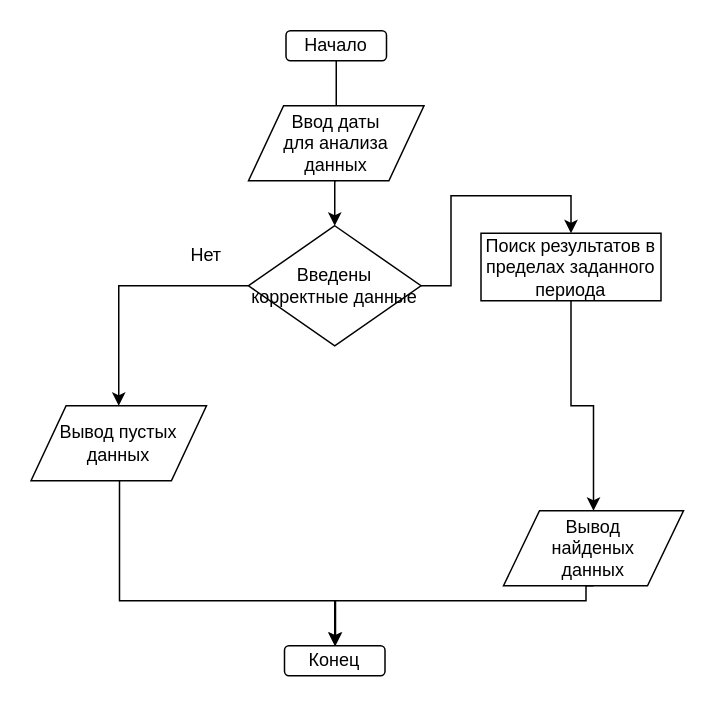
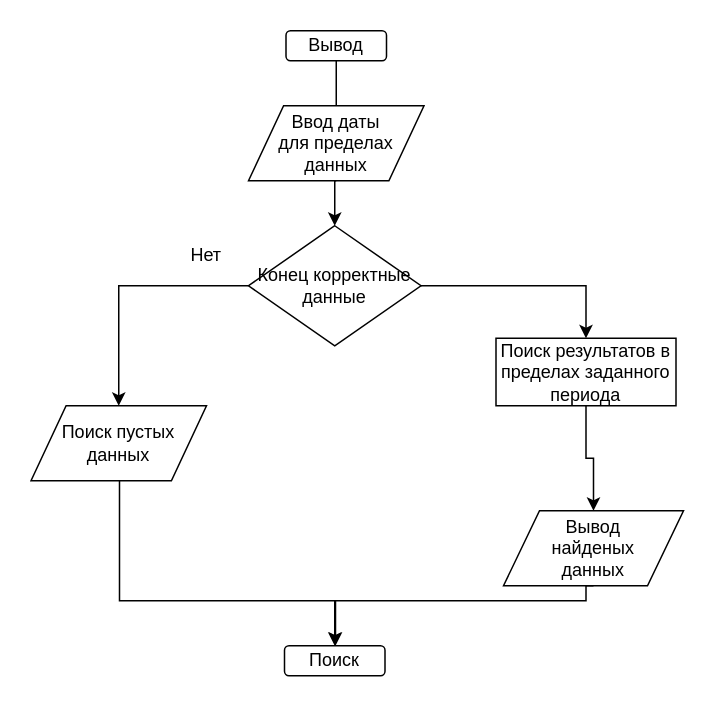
node "Начало": label "Начало" -> "Вывод"
node "Ввод даты для анализа данных": label "Ввод даты для анализа данных" -> "Ввод даты для пределах данных"
node "Поиск результатов в пределах заданного периода": moved (571, 267) -> (586, 372)
node "Введены корректные данные": label "Введены корректные данные" -> "Конец корректные данные"
node "Вывод пустых данных": label "Вывод пустых данных" -> "Поиск пустых данных"
node "Конец": label "Конец" -> "Поиск"
